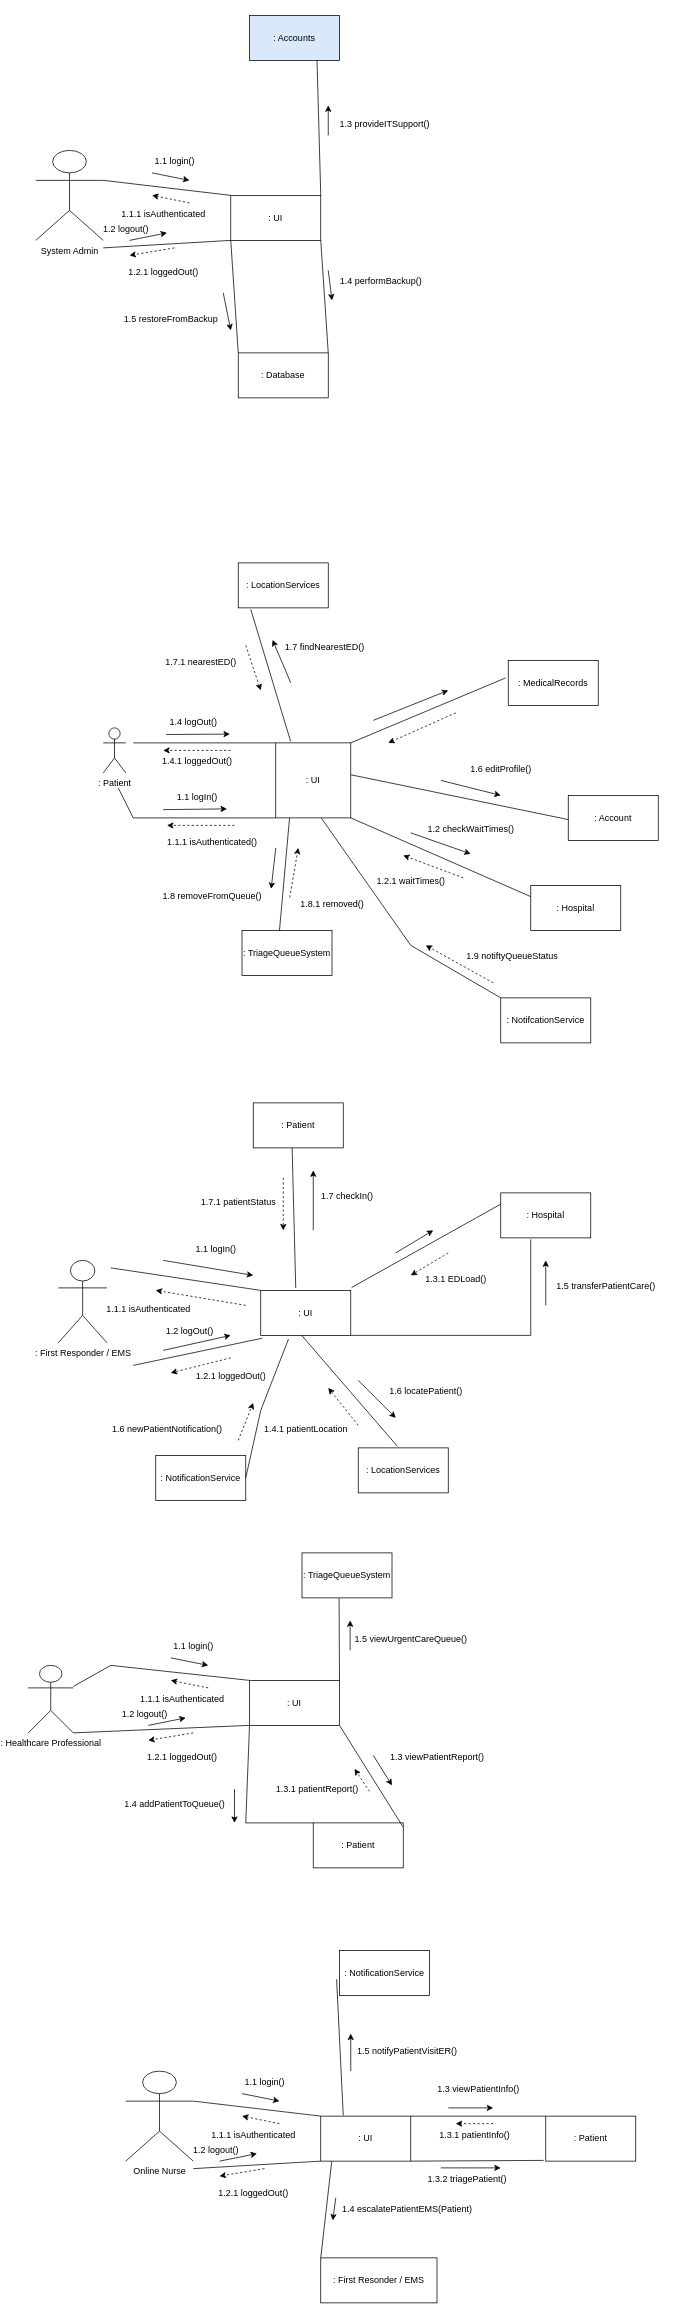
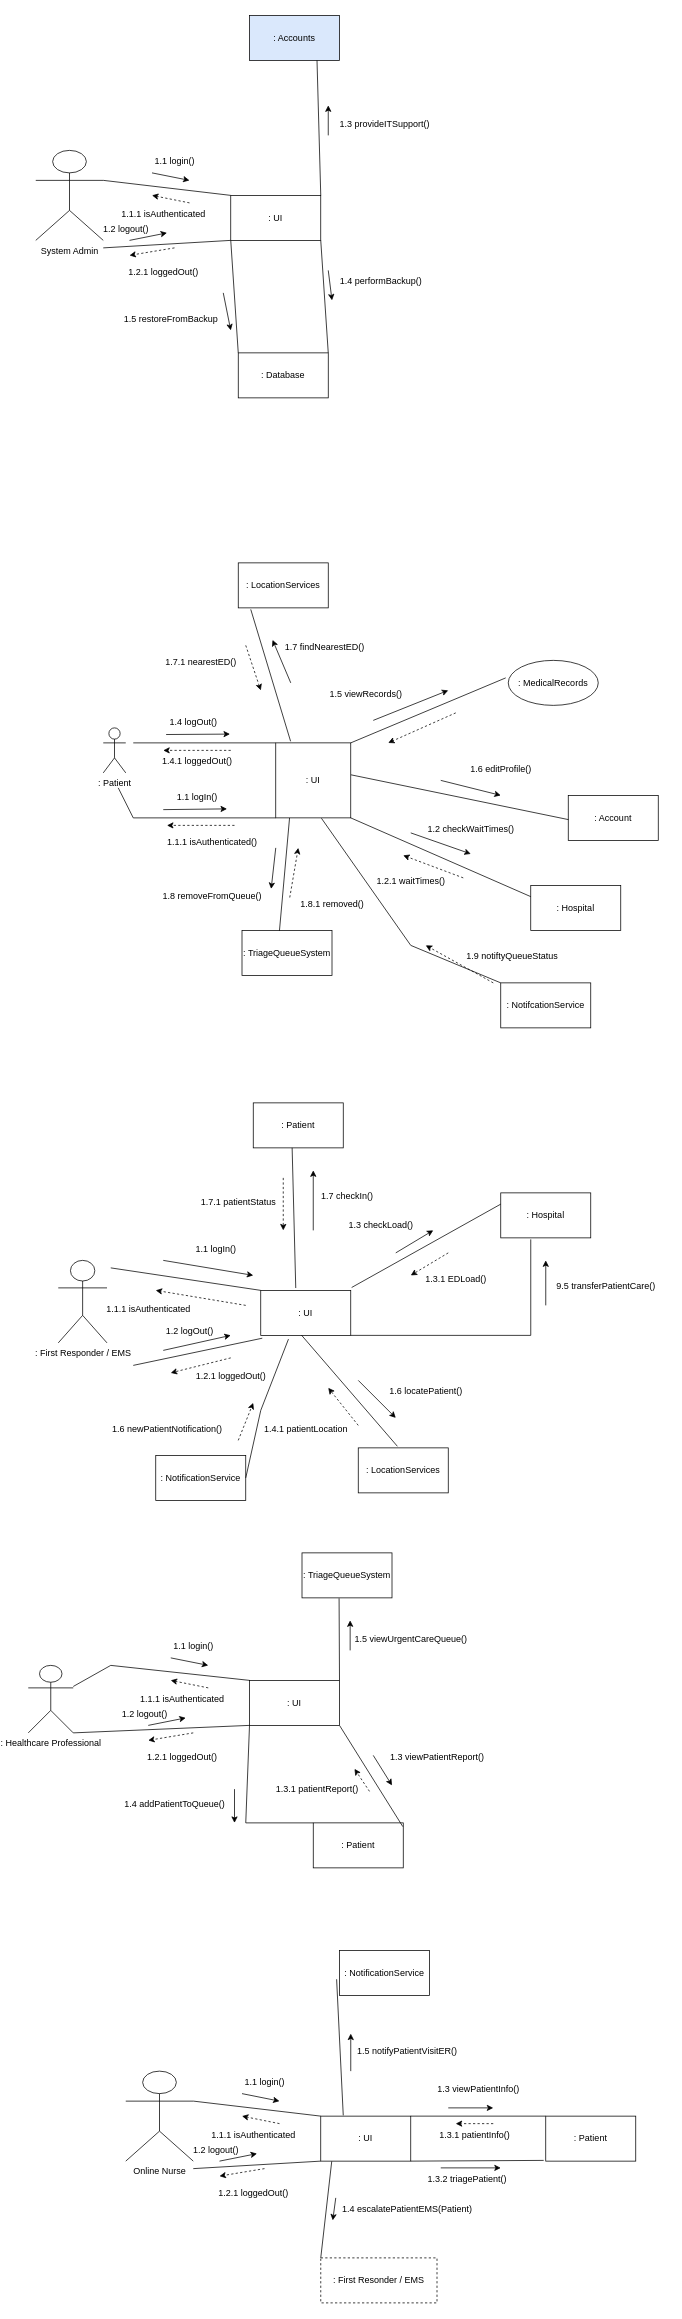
node ": MedicalRecords": shape rectangle -> ellipse
node "1.5 viewRecords()": added
node ": NotifcationService": moved (546, 1020) -> (546, 1005)
node "1.3 checkLoad()": added
node "1.5 transferPatientCare()": label "1.5 transferPatientCare()" -> "9.5 transferPatientCare()"
node ": First Resonder / EMS": style solid -> dashed
